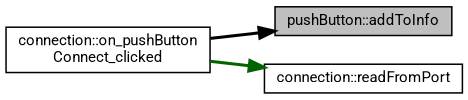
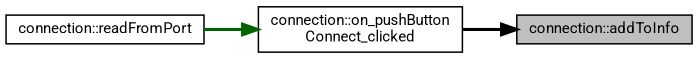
node "pushButton::addToInfo": label "pushButton::addToInfo" -> "connection::addToInfo"
edge "connection::on_pushButton Connect_clicked" -> "connection::readFromPort": reversed
